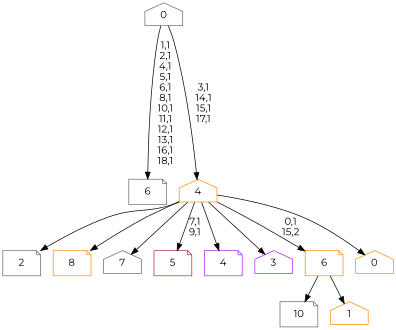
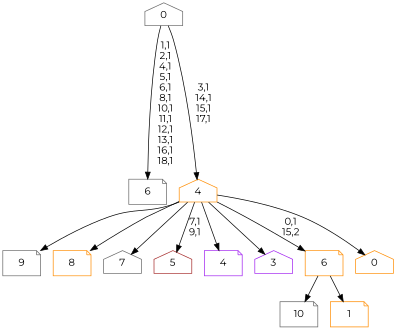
node "2": label "2" -> "9"
node "5": shape note -> house
node "1": shape house -> note
